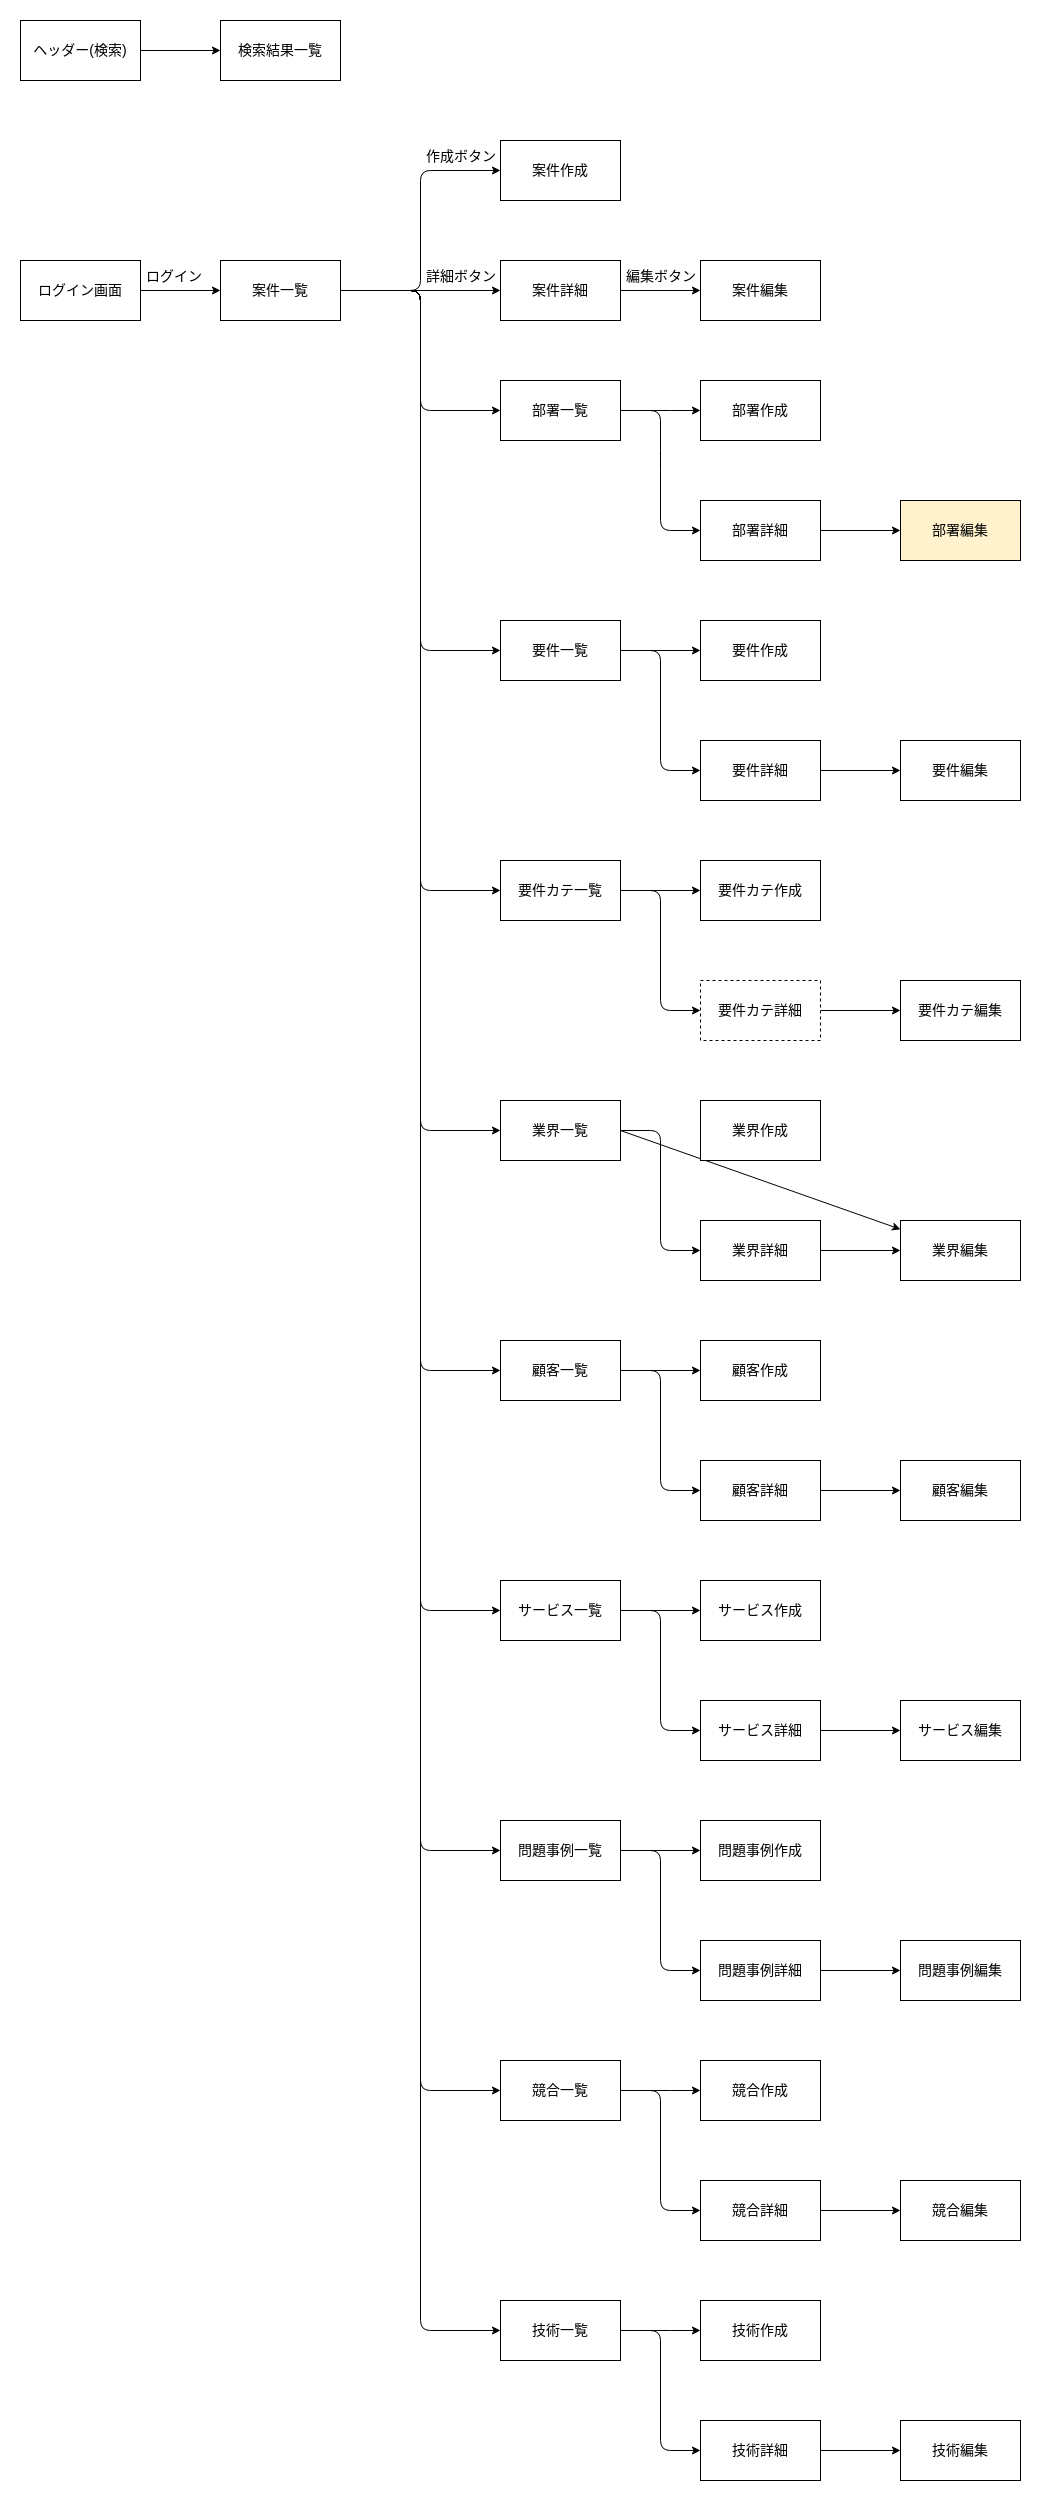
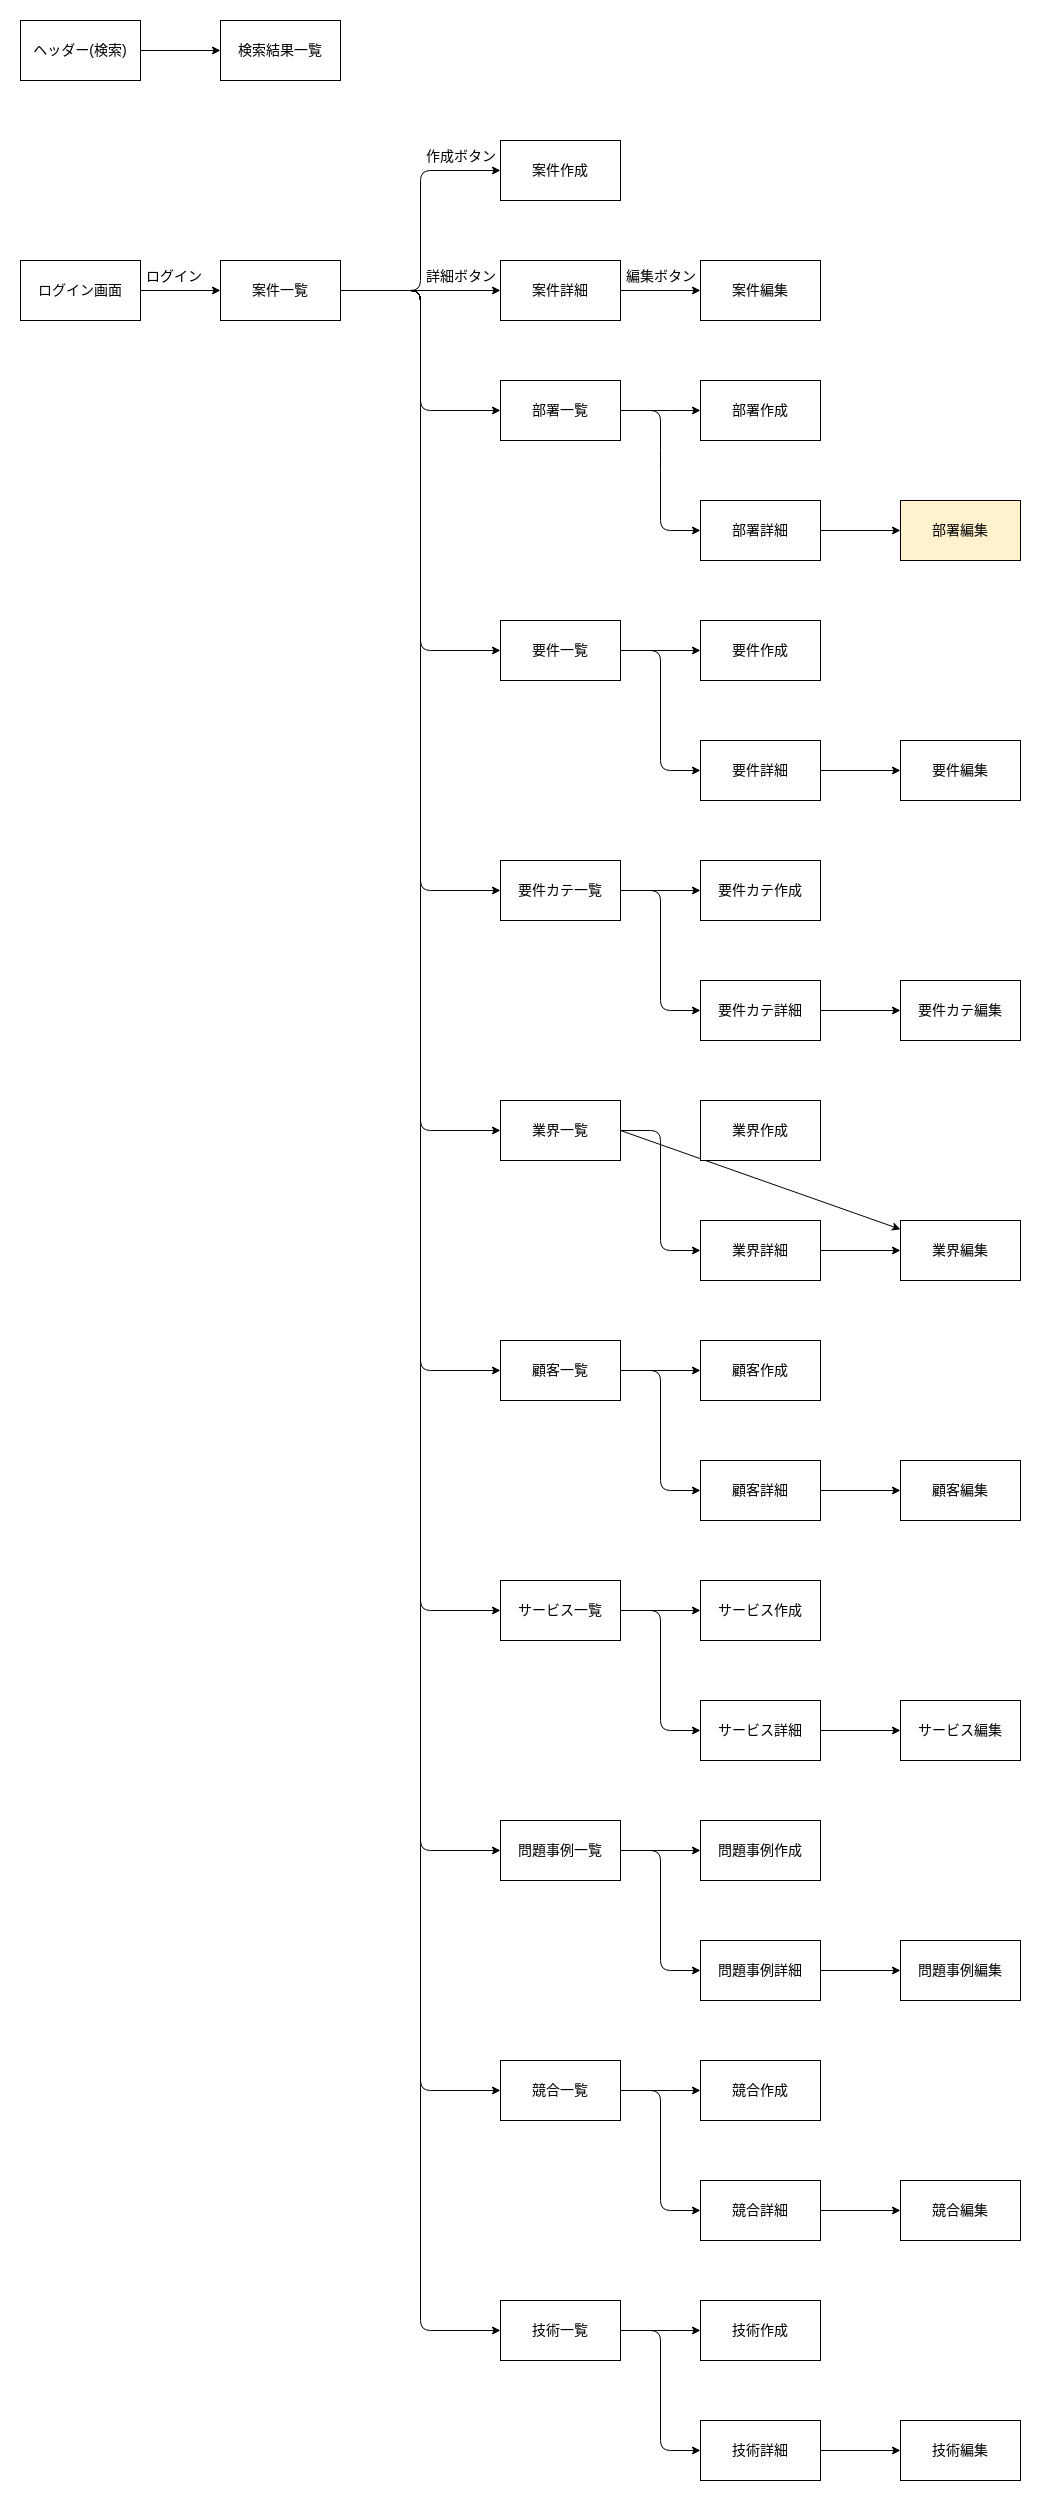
node "要件カテ詳細": style dashed -> solid
